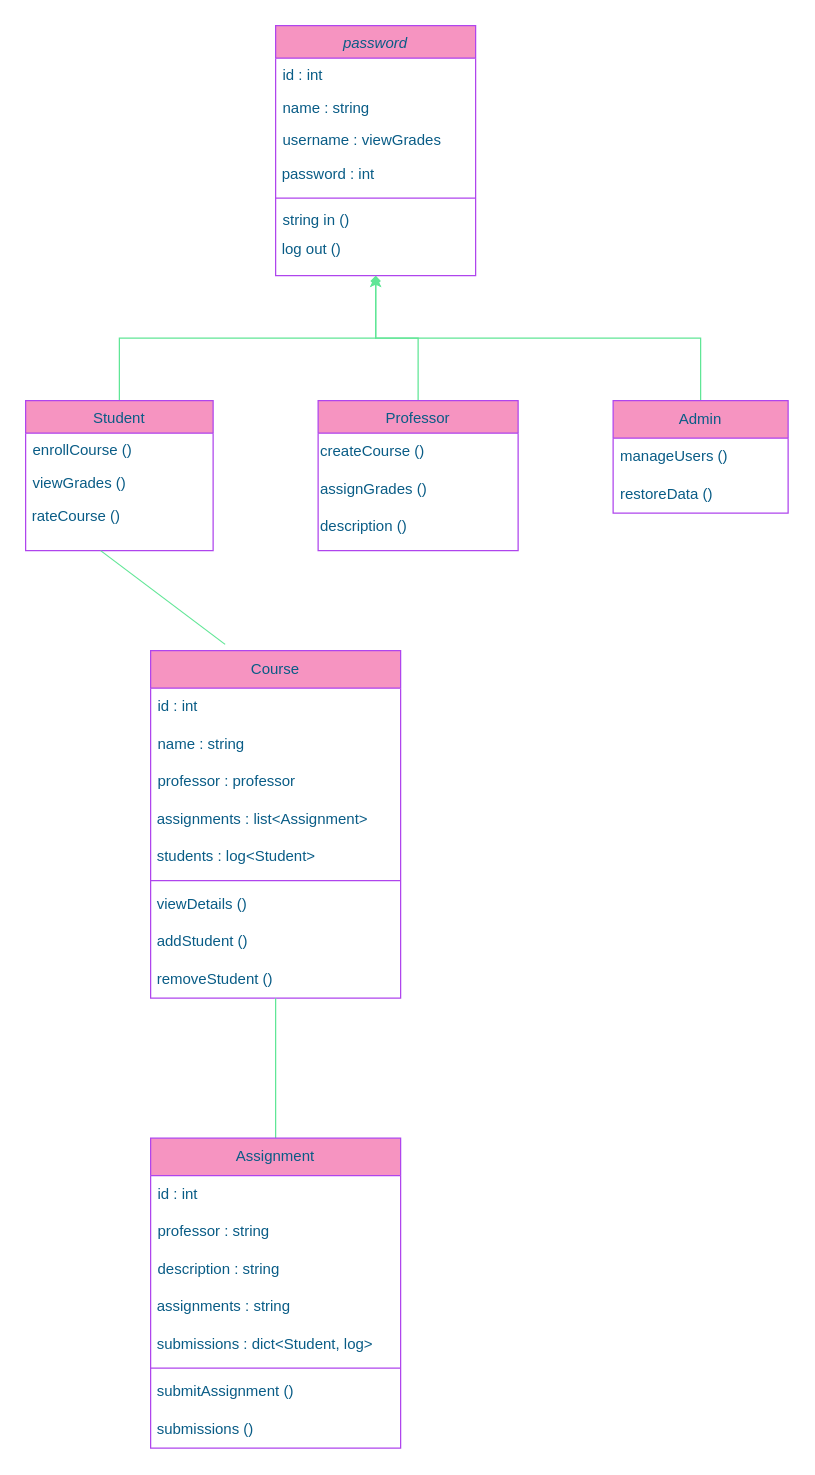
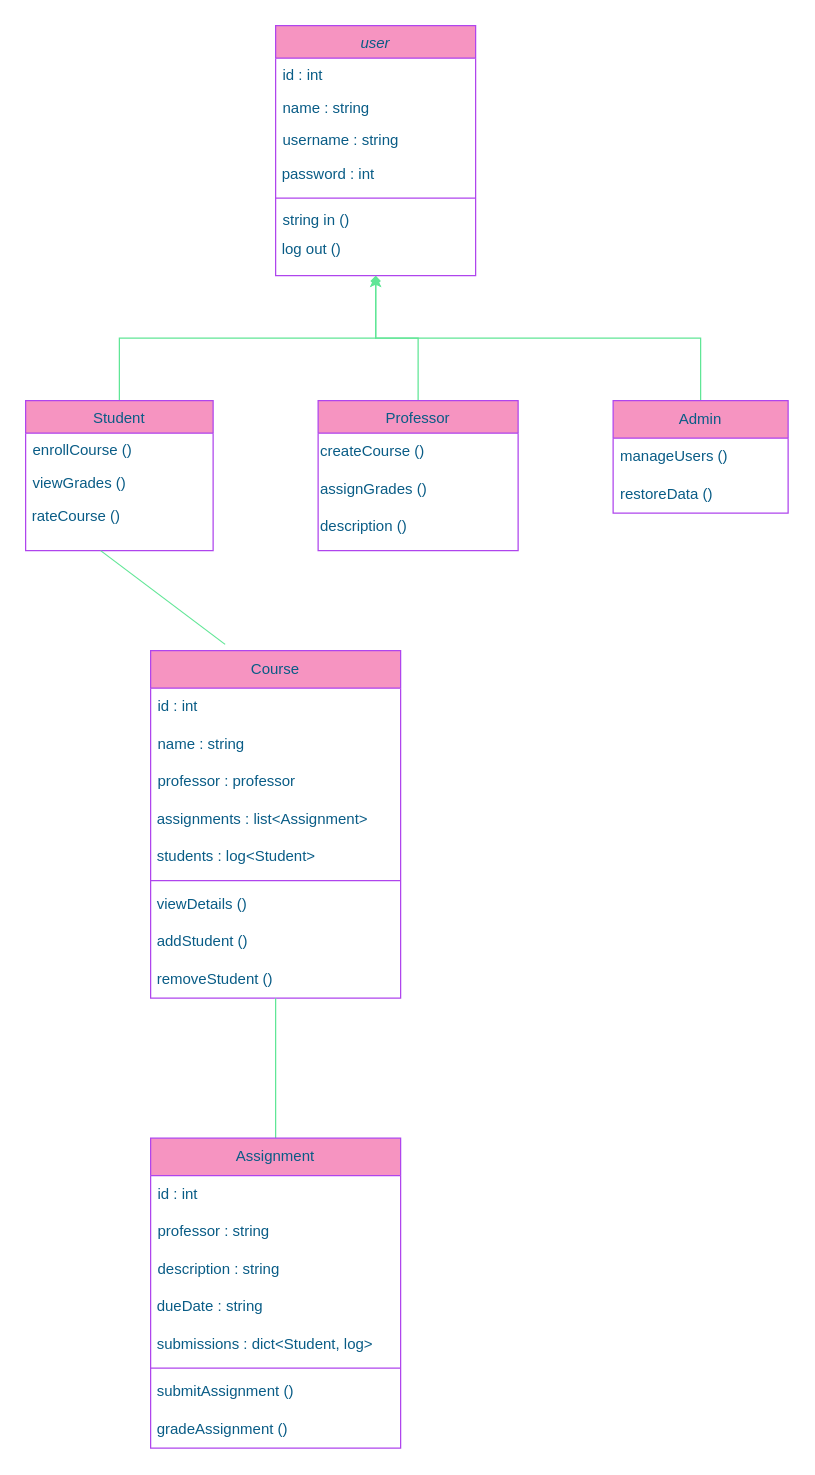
node "password": label "password" -> "user"
node "username : viewGrades": label "username : viewGrades" -> "username : string"
node "assignments : string": label "assignments : string" -> "dueDate : string"
node "submissions ()": label "submissions ()" -> "gradeAssignment ()"
